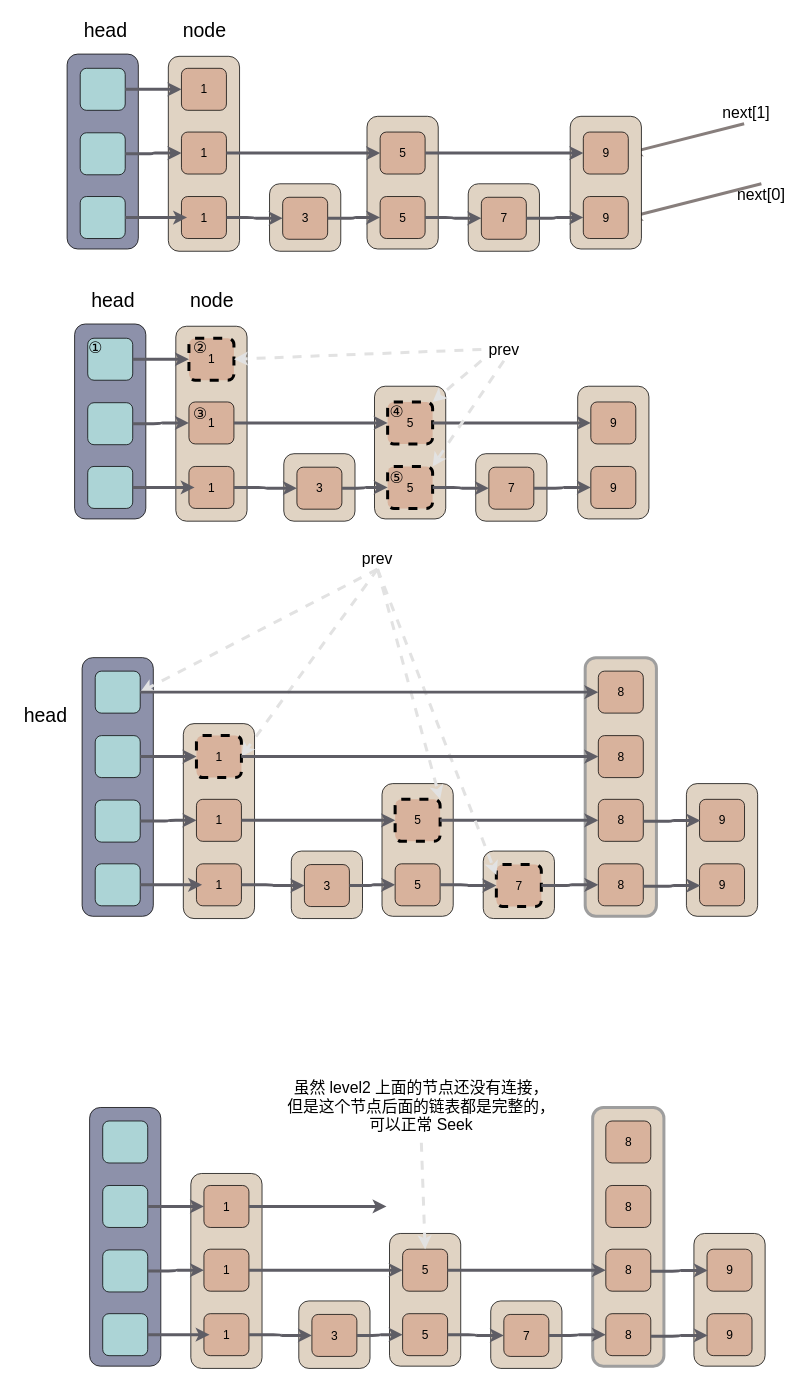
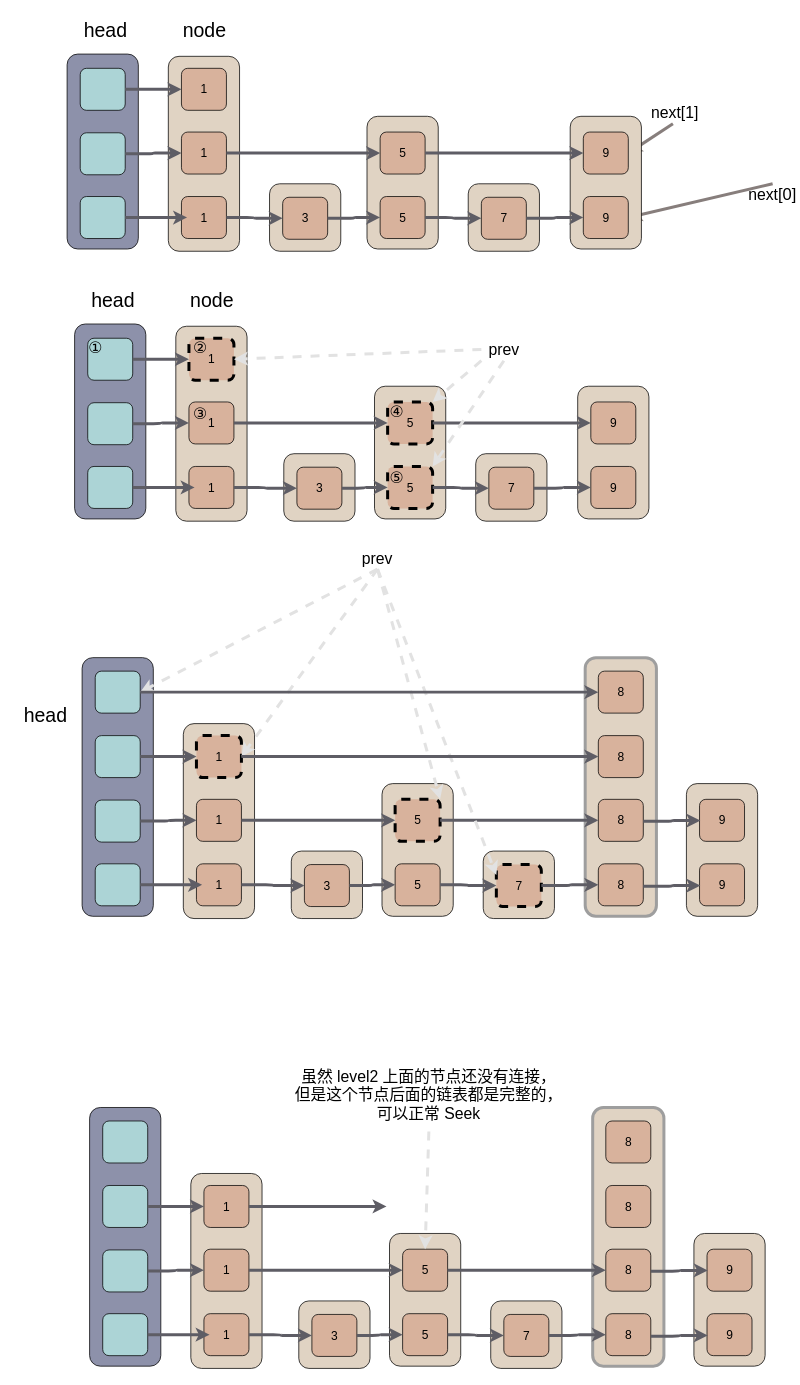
node "next[1]": moved (744, 112) -> (673, 112)
node "next[0]": moved (762, 195) -> (773, 195)
node "虽然 level2 上面的节点还没有连接， 但是这个节点后面的链表都是完整的， 可以正常 Seek": moved (422, 1106) -> (429, 1094)
